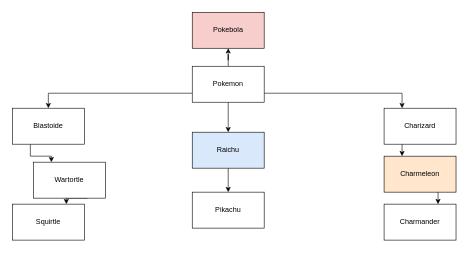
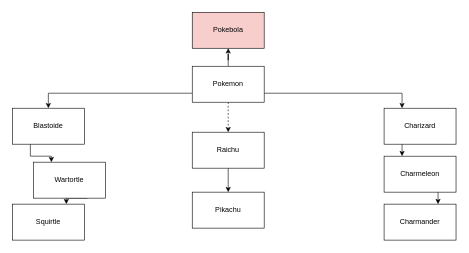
edge "Pokemon" -> "Raichu": style solid -> dashed
node "Raichu": fillcolor #dae8fc -> #ffffff
node "Charmeleon": fillcolor #ffe6cc -> #ffffff
